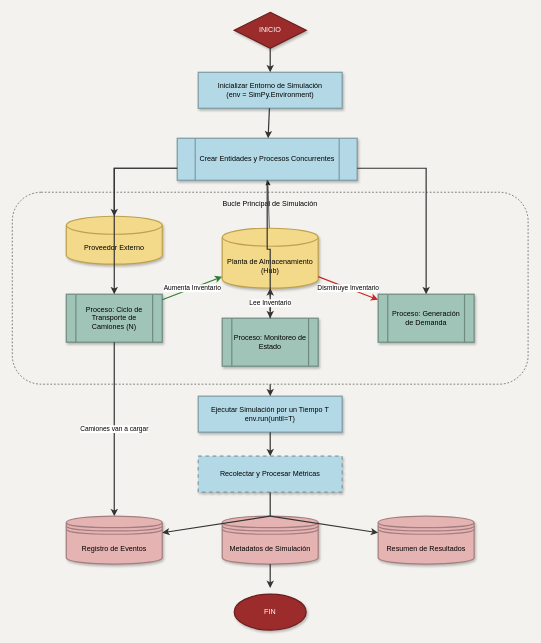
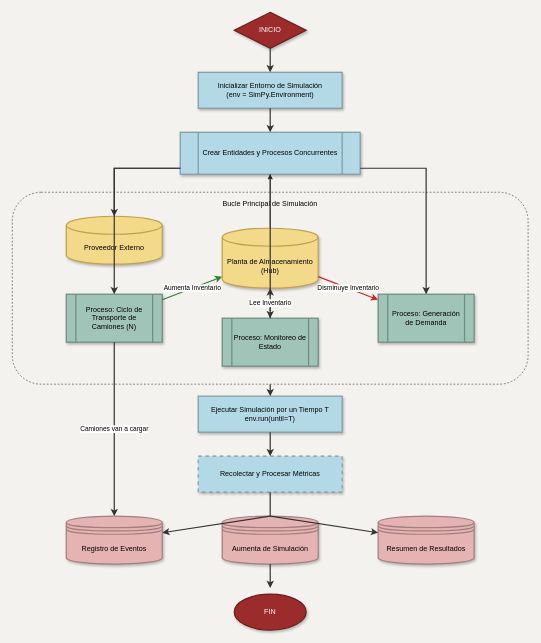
node "Crear Entidades y Procesos Concurrentes": moved (267, 159) -> (270, 153)
node "Metadatos de Simulación": label "Metadatos de Simulación" -> "Aumenta de Simulación"
